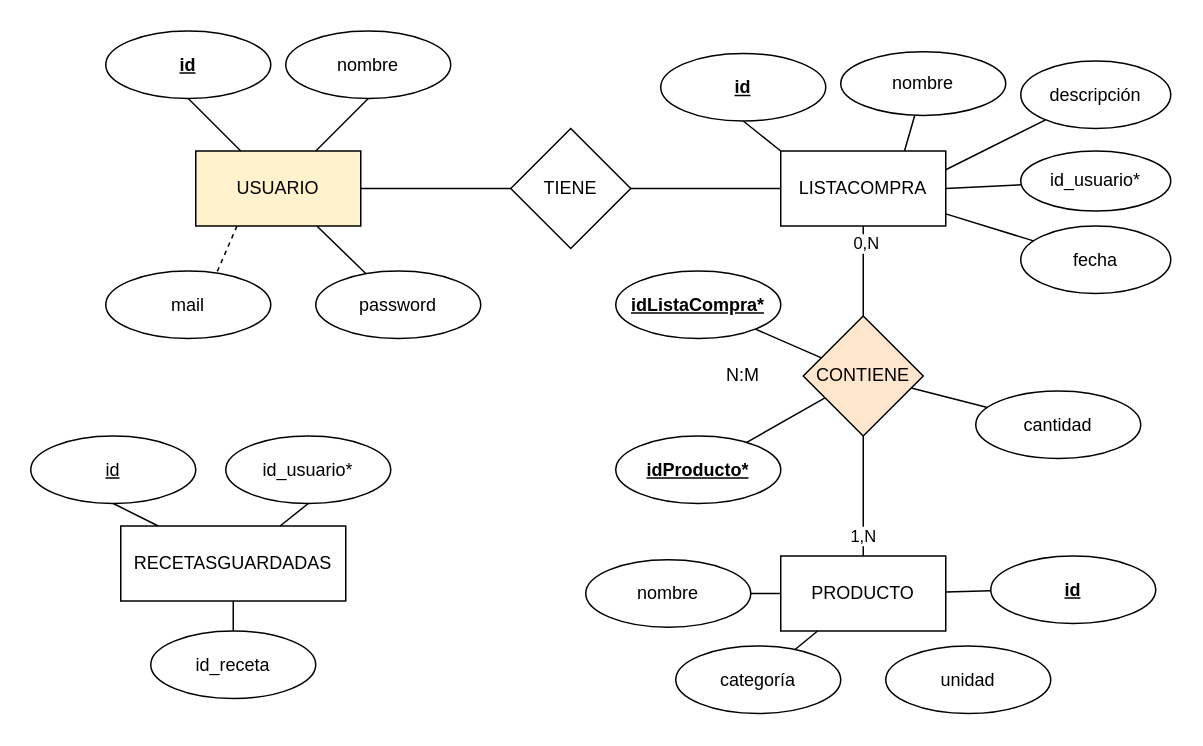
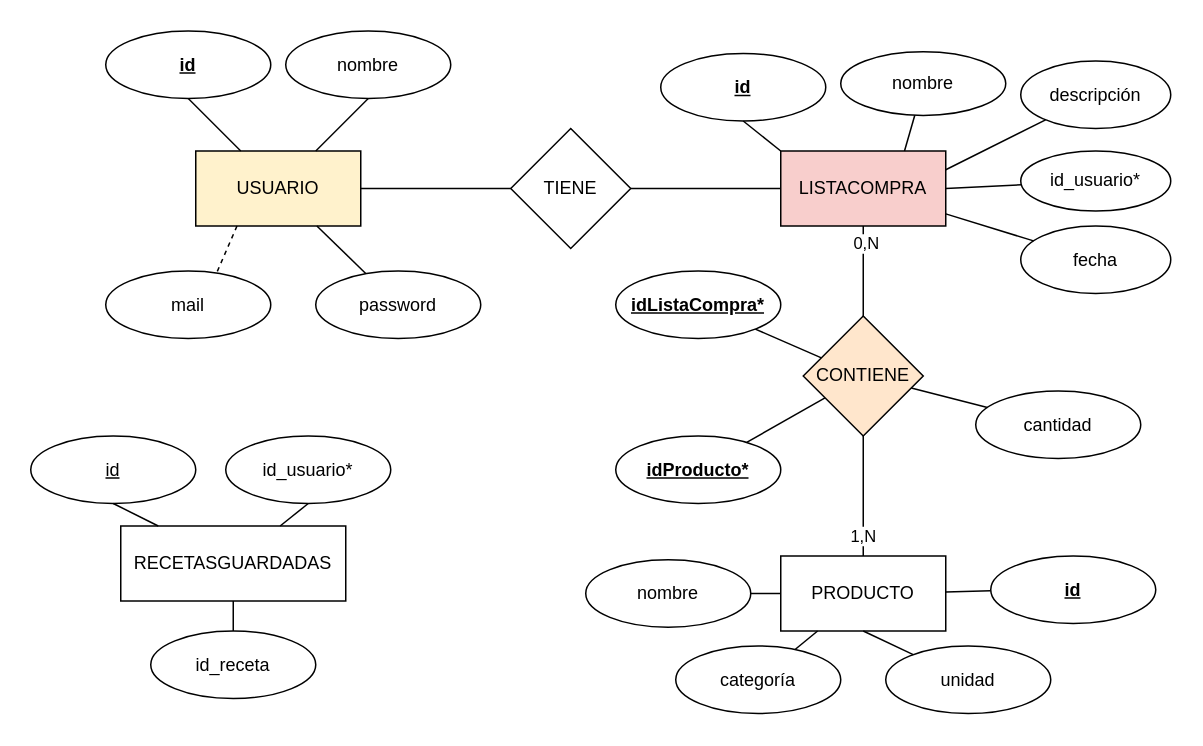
node "LISTACOMPRA": fillcolor #ffffff -> #f8cecc
node "N:M": removed
edge "PRODUCTO" -- "unidad": added
